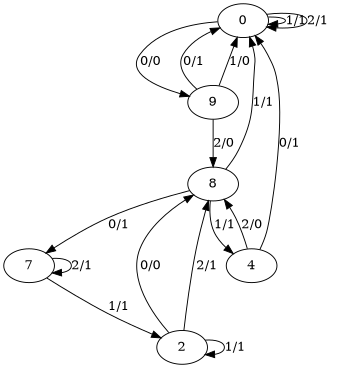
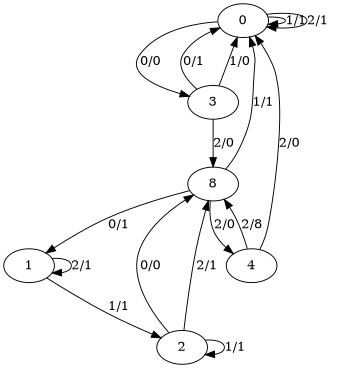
node "9": label "9" -> "3"
edge "4" -> "0": label "0/1" -> "2/0"
edge "8" -> "4": label "1/1" -> "2/0"
edge "4" -> "8": label "2/0" -> "2/8"
node "7": label "7" -> "1"
